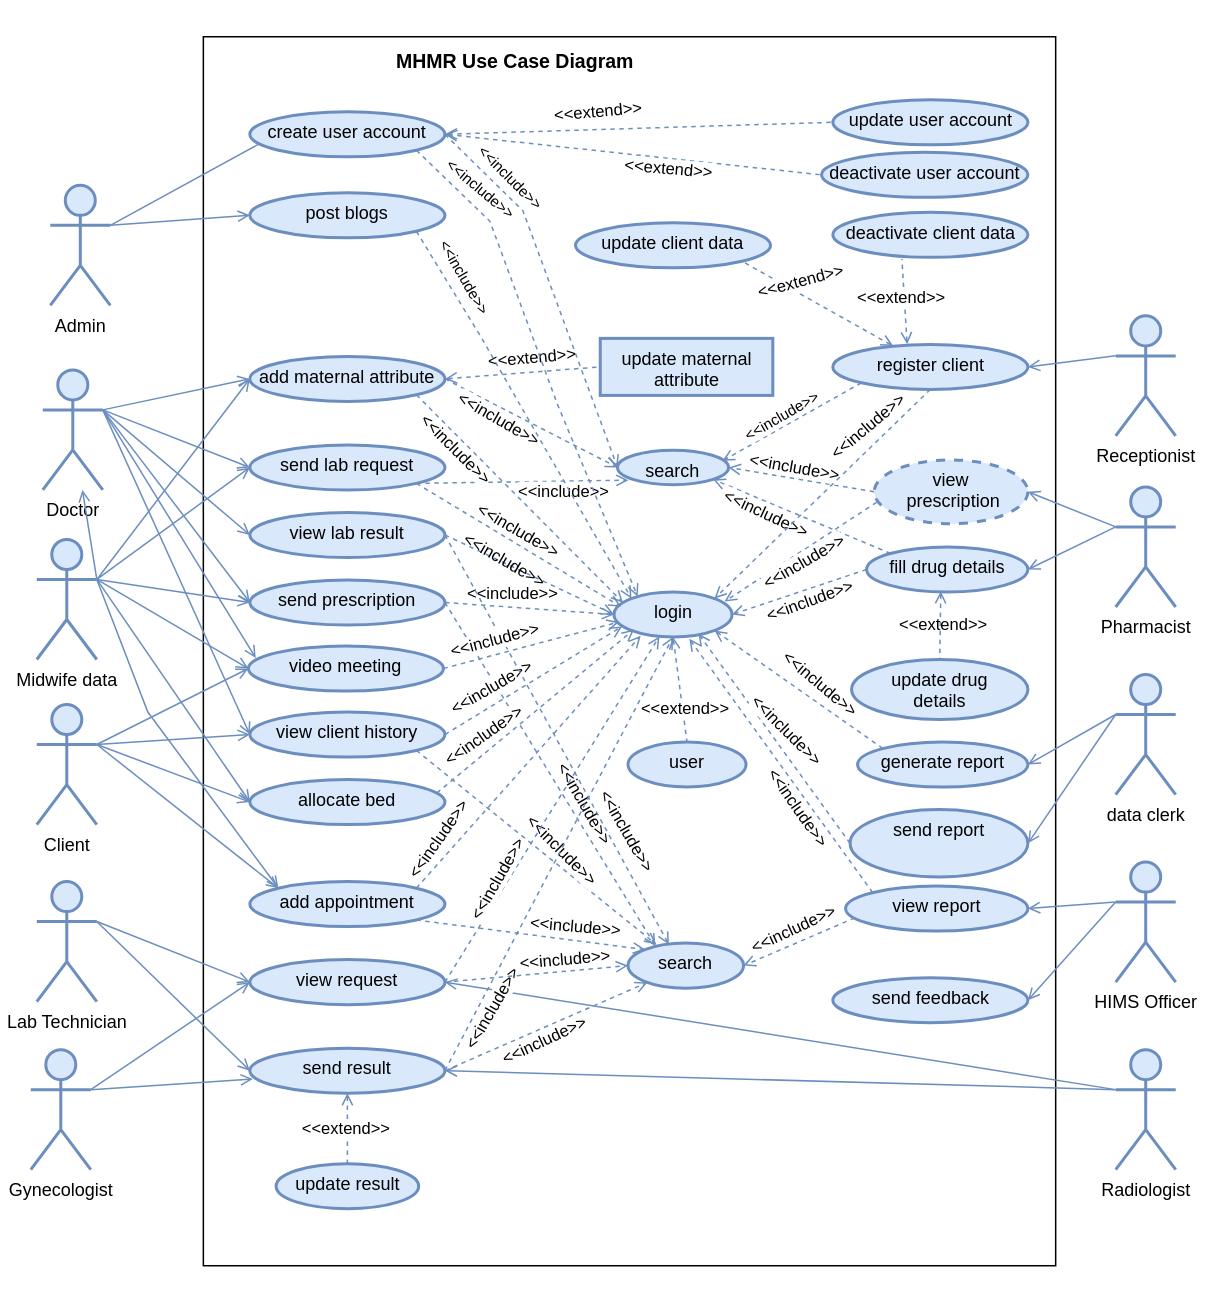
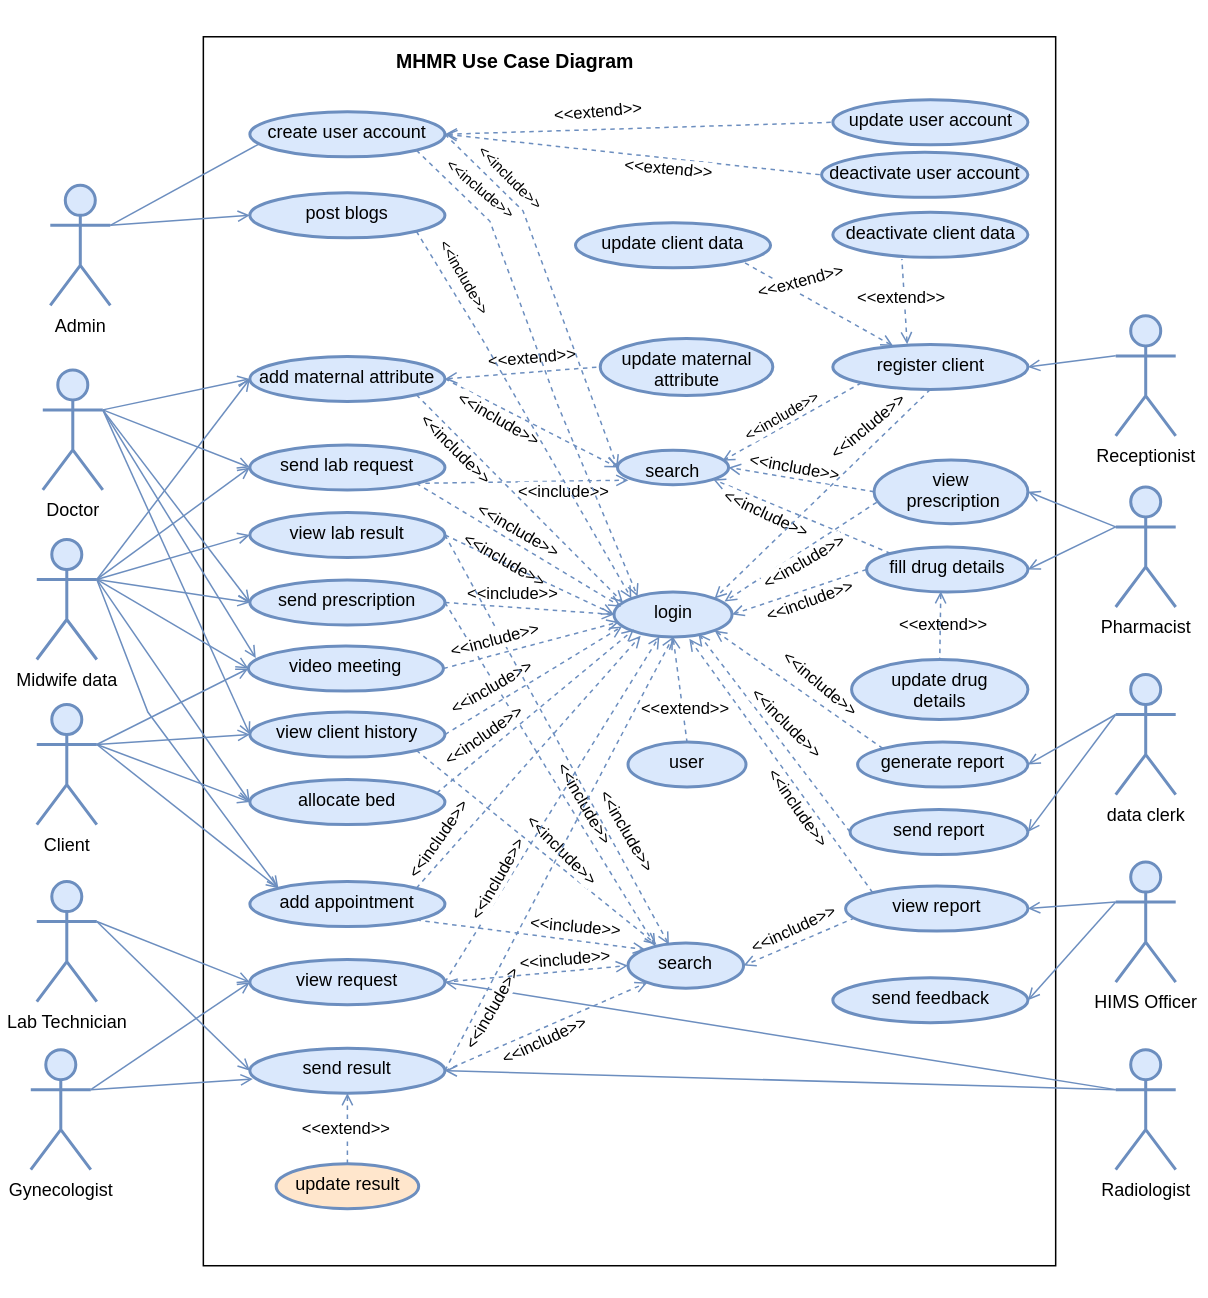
node "update maternal attribute": shape rectangle -> ellipse
edge "Doctor" -> "view lab result": removed
node "view prescription": style dashed -> solid
edge "Midwife data" -> "Doctor": now "Midwife data" -> "view lab result"
node "send report": size 178x68 -> 178x45
node "update result": fillcolor #dae8fc -> #ffe6cc
